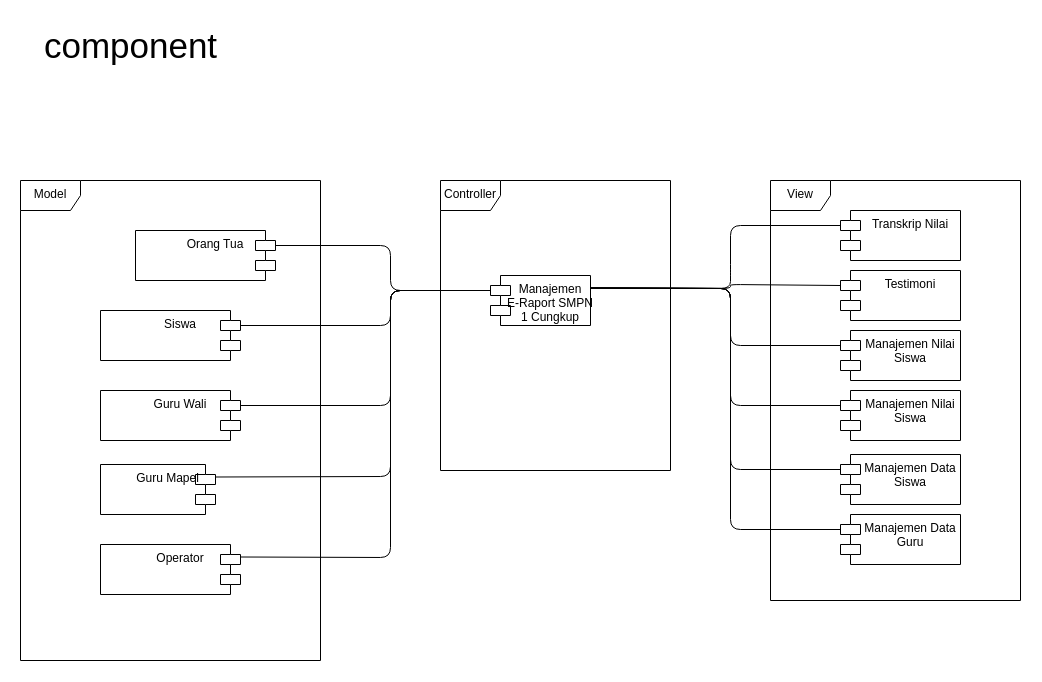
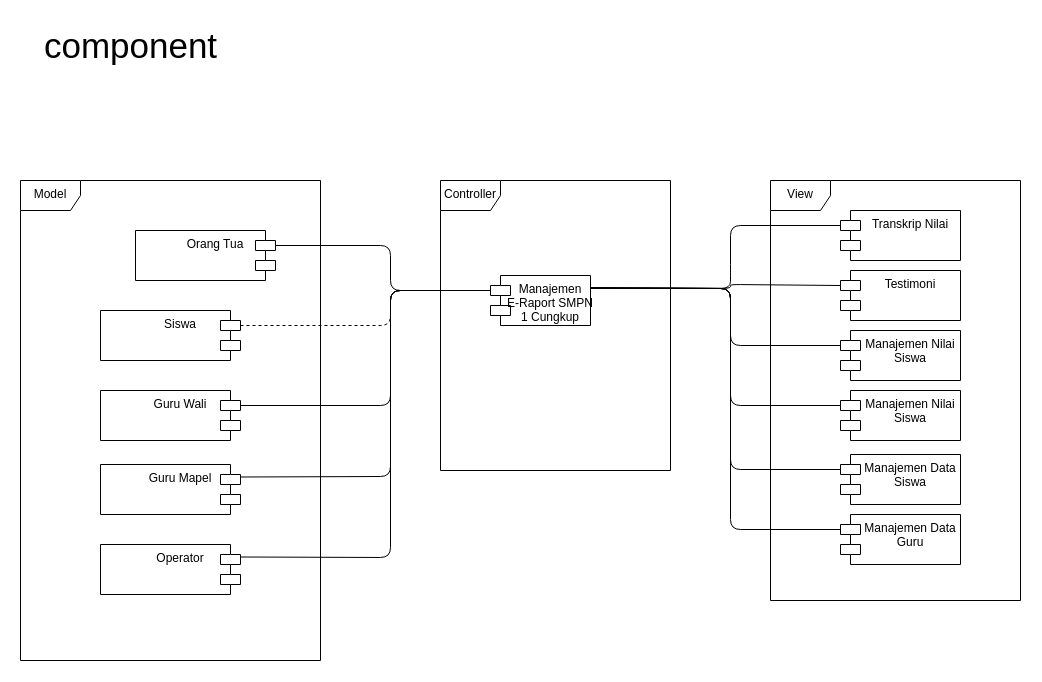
edge "Manajemen E-Raport SMPN 1 Cungkup" -- "Siswa": style solid -> dashed
node "Guru Mapel": size 115x50 -> 140x50
